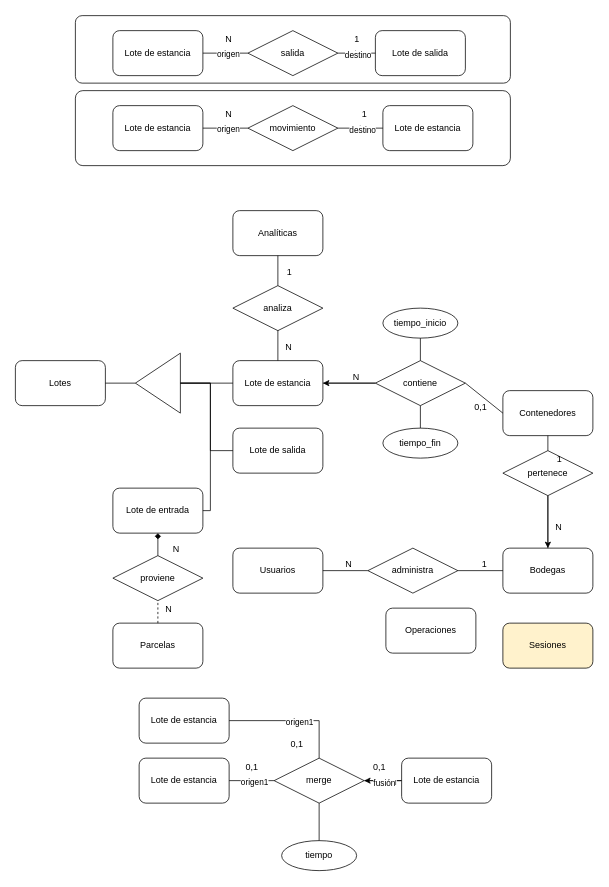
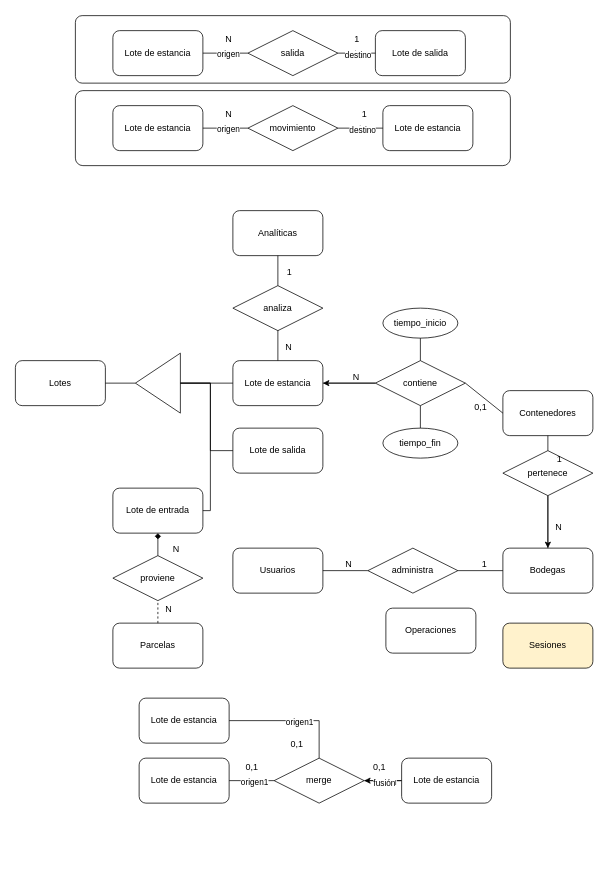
edge "merge" -- "tiempo": removed
node "tiempo": removed
